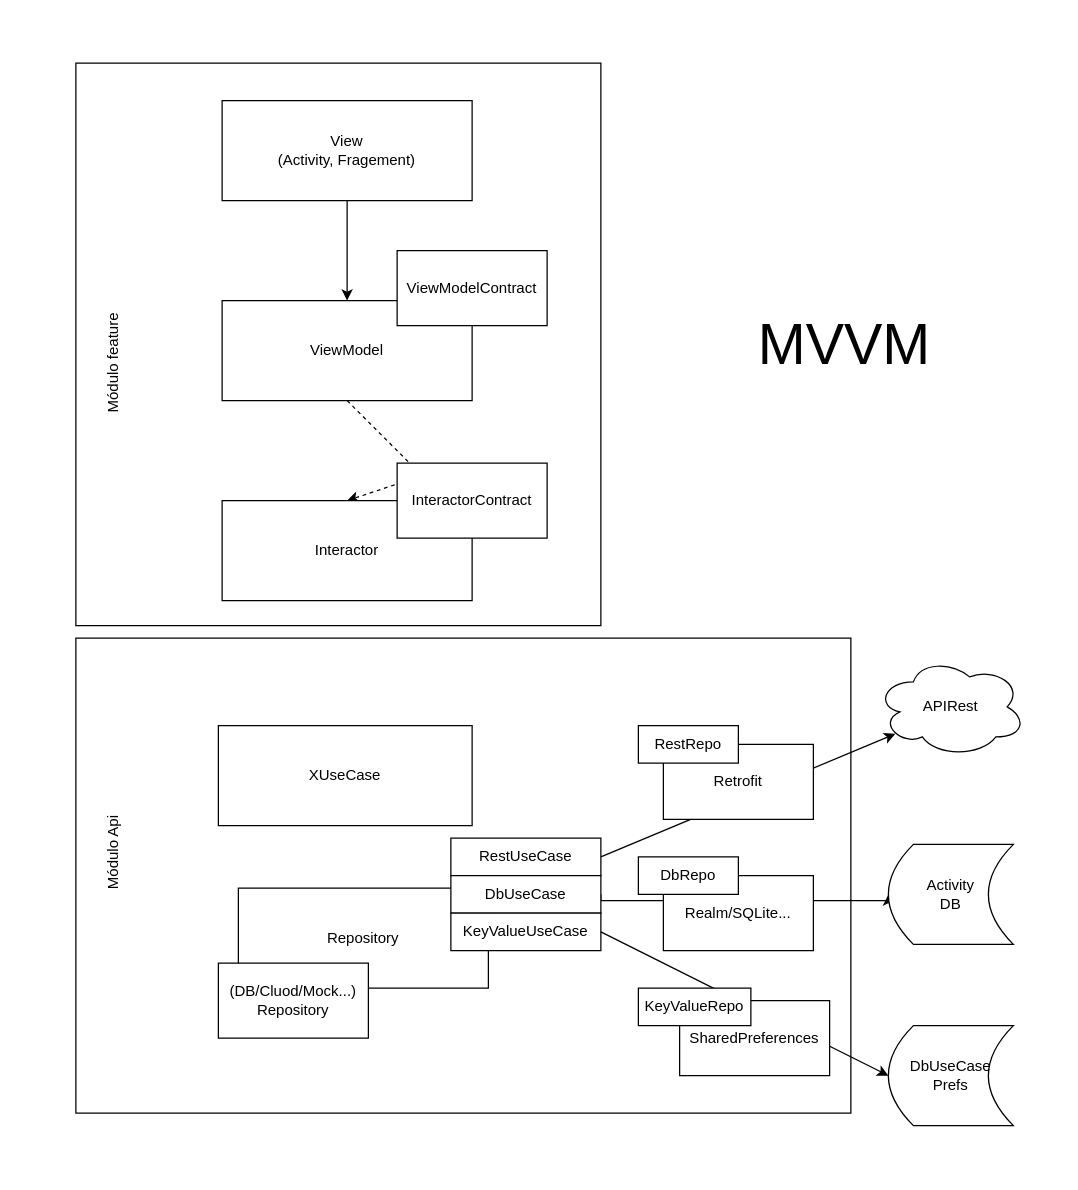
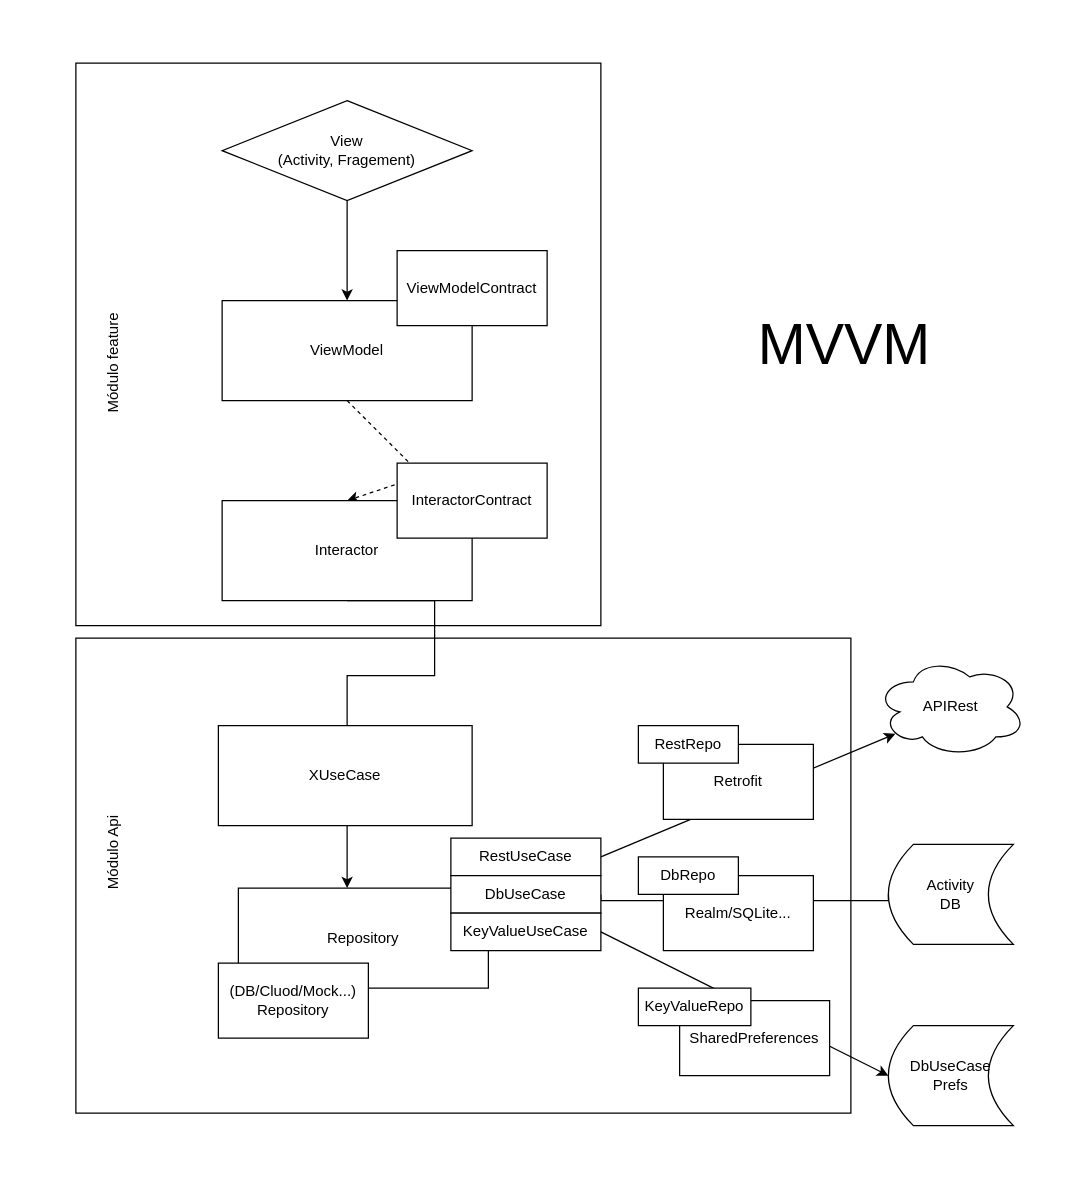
node "View (Activity, Fragement)": shape rectangle -> diamond
edge "Interactor" -> "Repository": added
edge "DbUseCase" -> "Activity DB": arrowhead classic -> none
